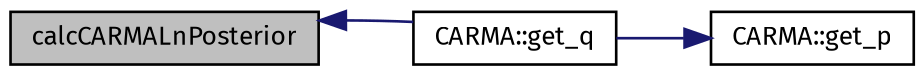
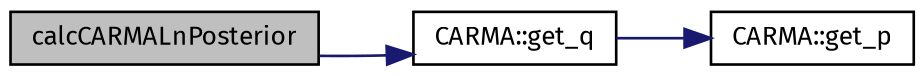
edge "CARMA::get_q" -> "calcCARMALnPosterior": reversed
